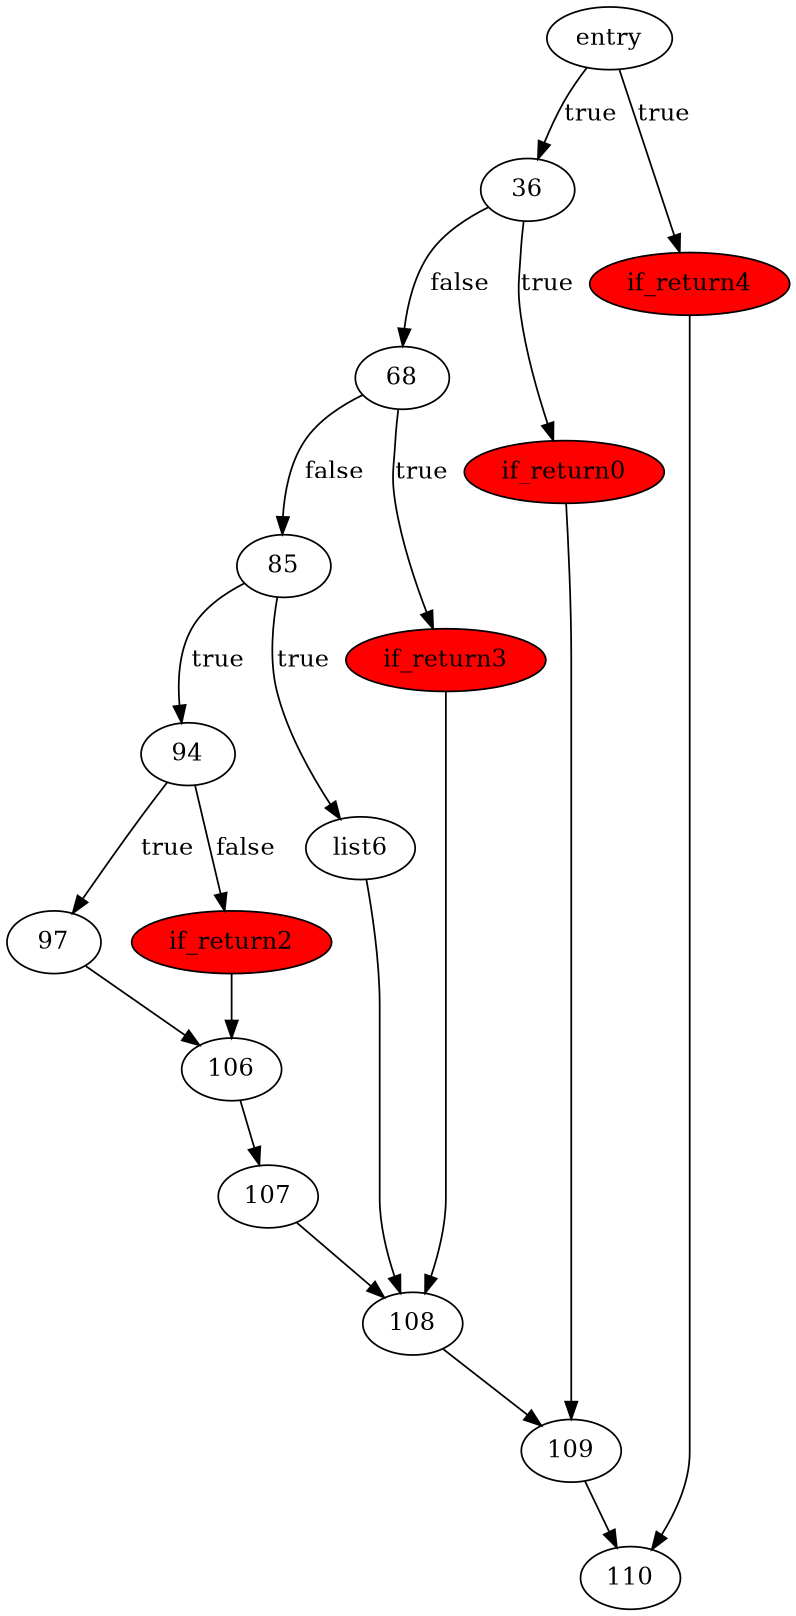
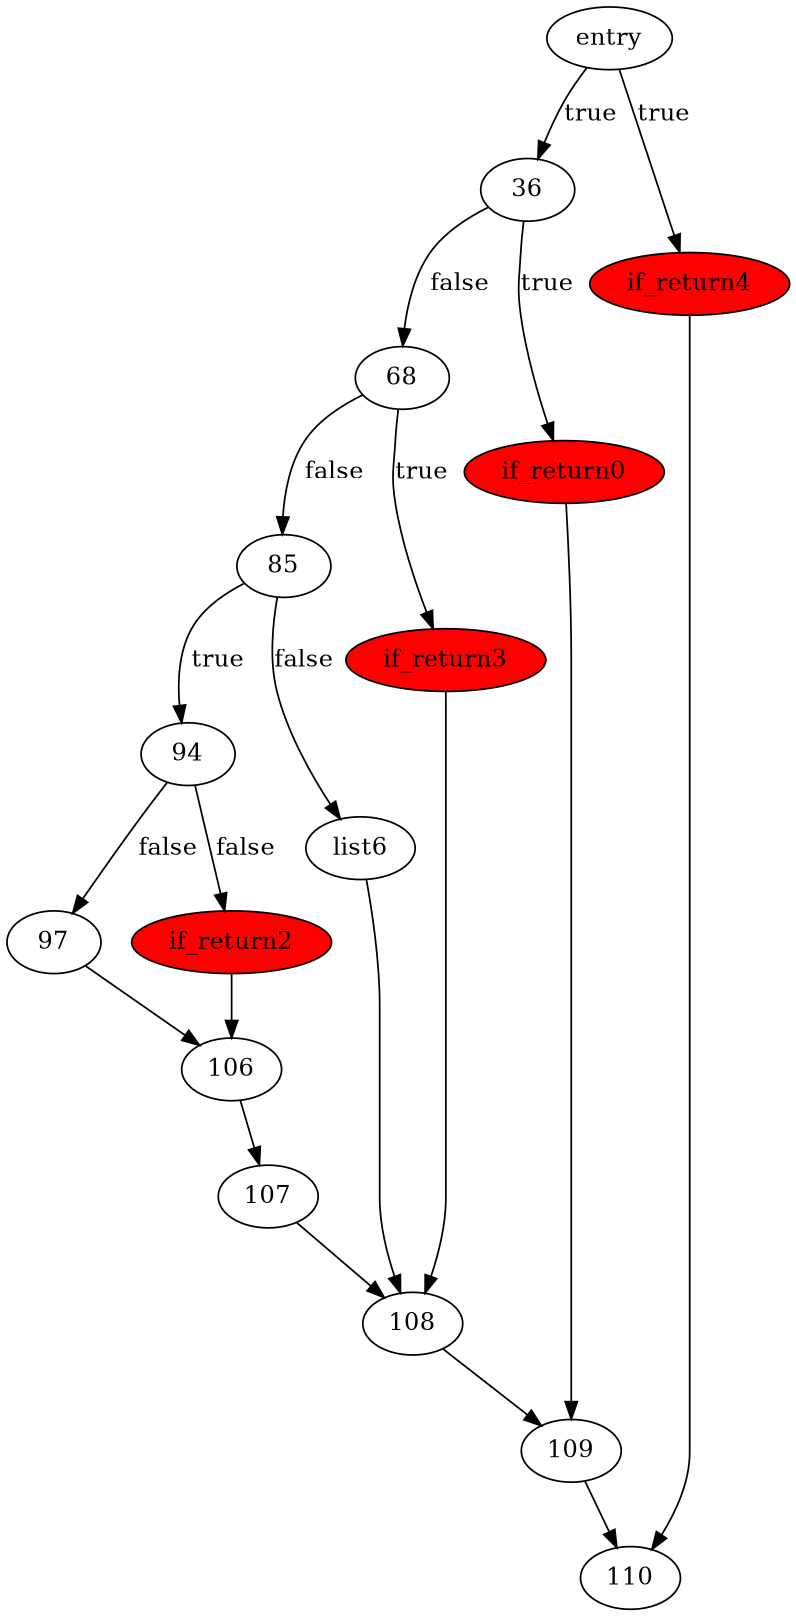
edge "85" -> "list6": label "true" -> "false"
edge "94" -> "97": label "true" -> "false"
